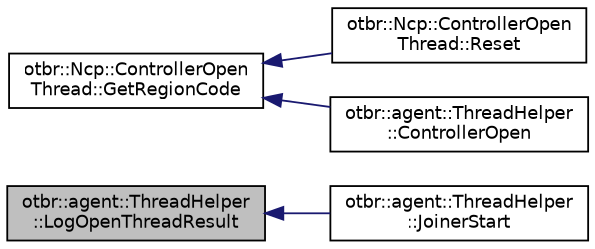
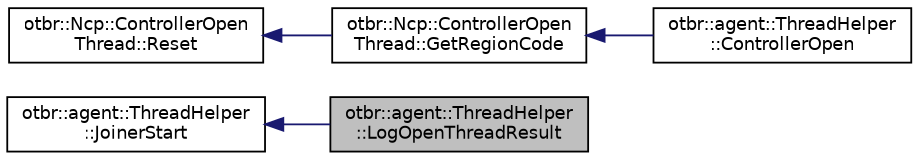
edge "otbr::Ncp::ControllerOpen Thread::Reset" -> "otbr::Ncp::ControllerOpen Thread::GetRegionCode": reversed
edge "otbr::agent::ThreadHelper ::JoinerStart" -> "otbr::agent::ThreadHelper ::LogOpenThreadResult": reversed
